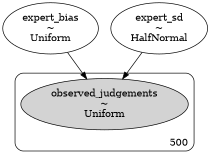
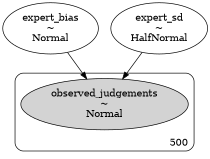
node "expert_bias ~ Uniform": label "expert_bias ~ Uniform" -> "expert_bias ~ Normal"
node "observed_judgements ~ Uniform": label "observed_judgements ~ Uniform" -> "observed_judgements ~ Normal"
